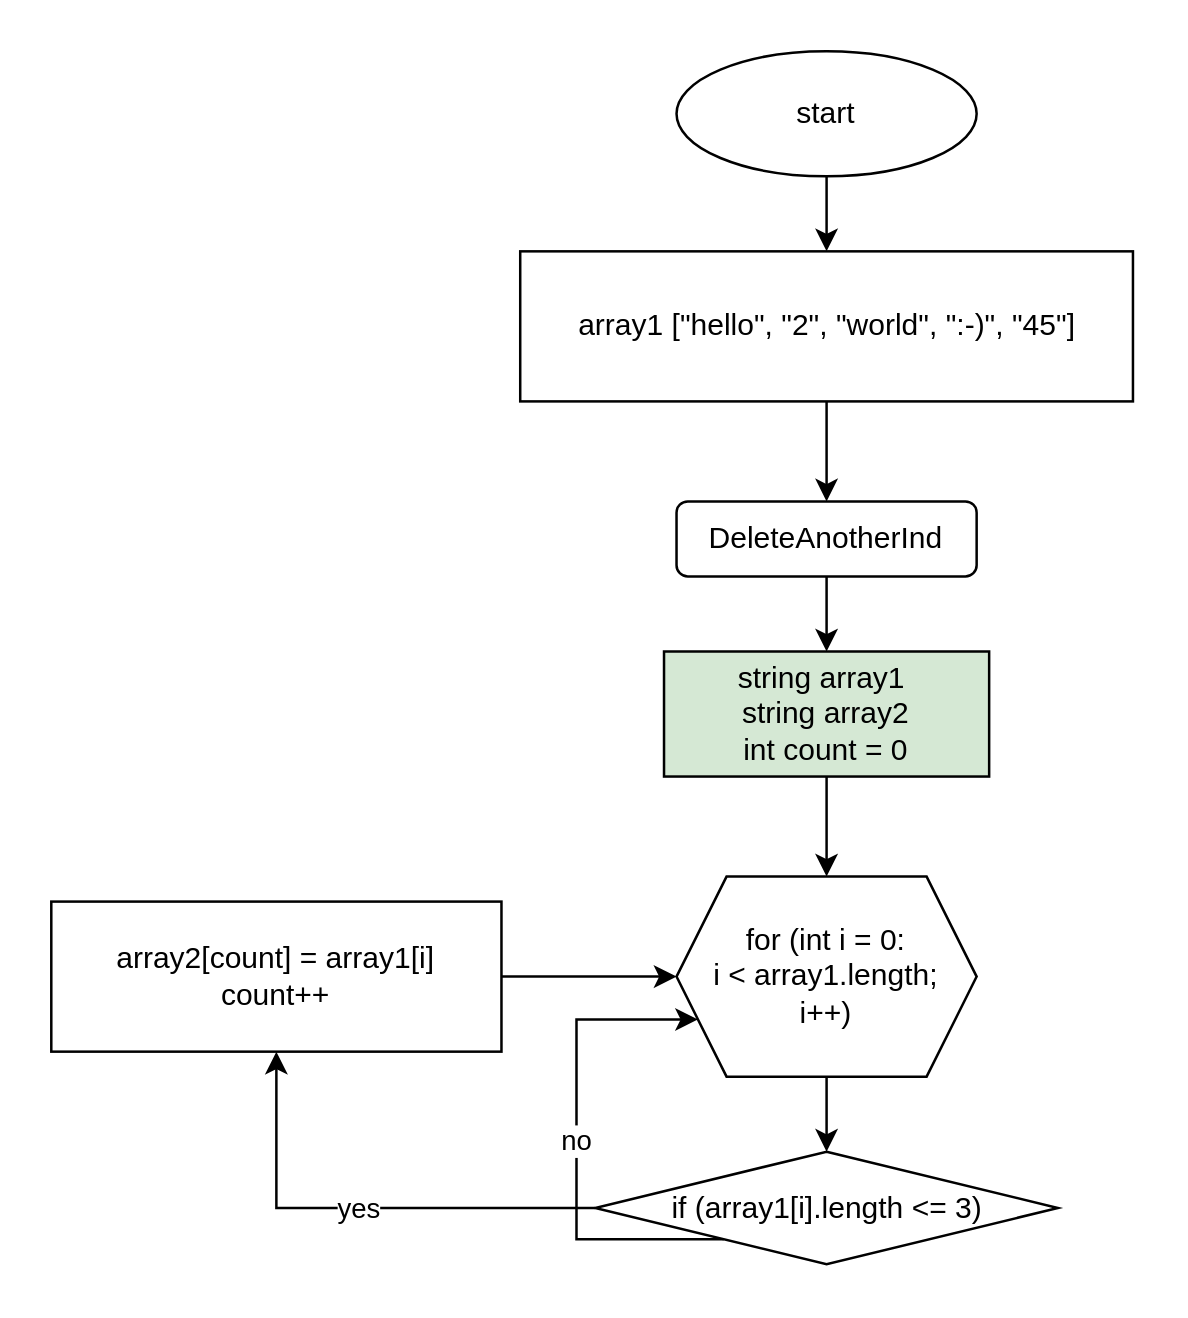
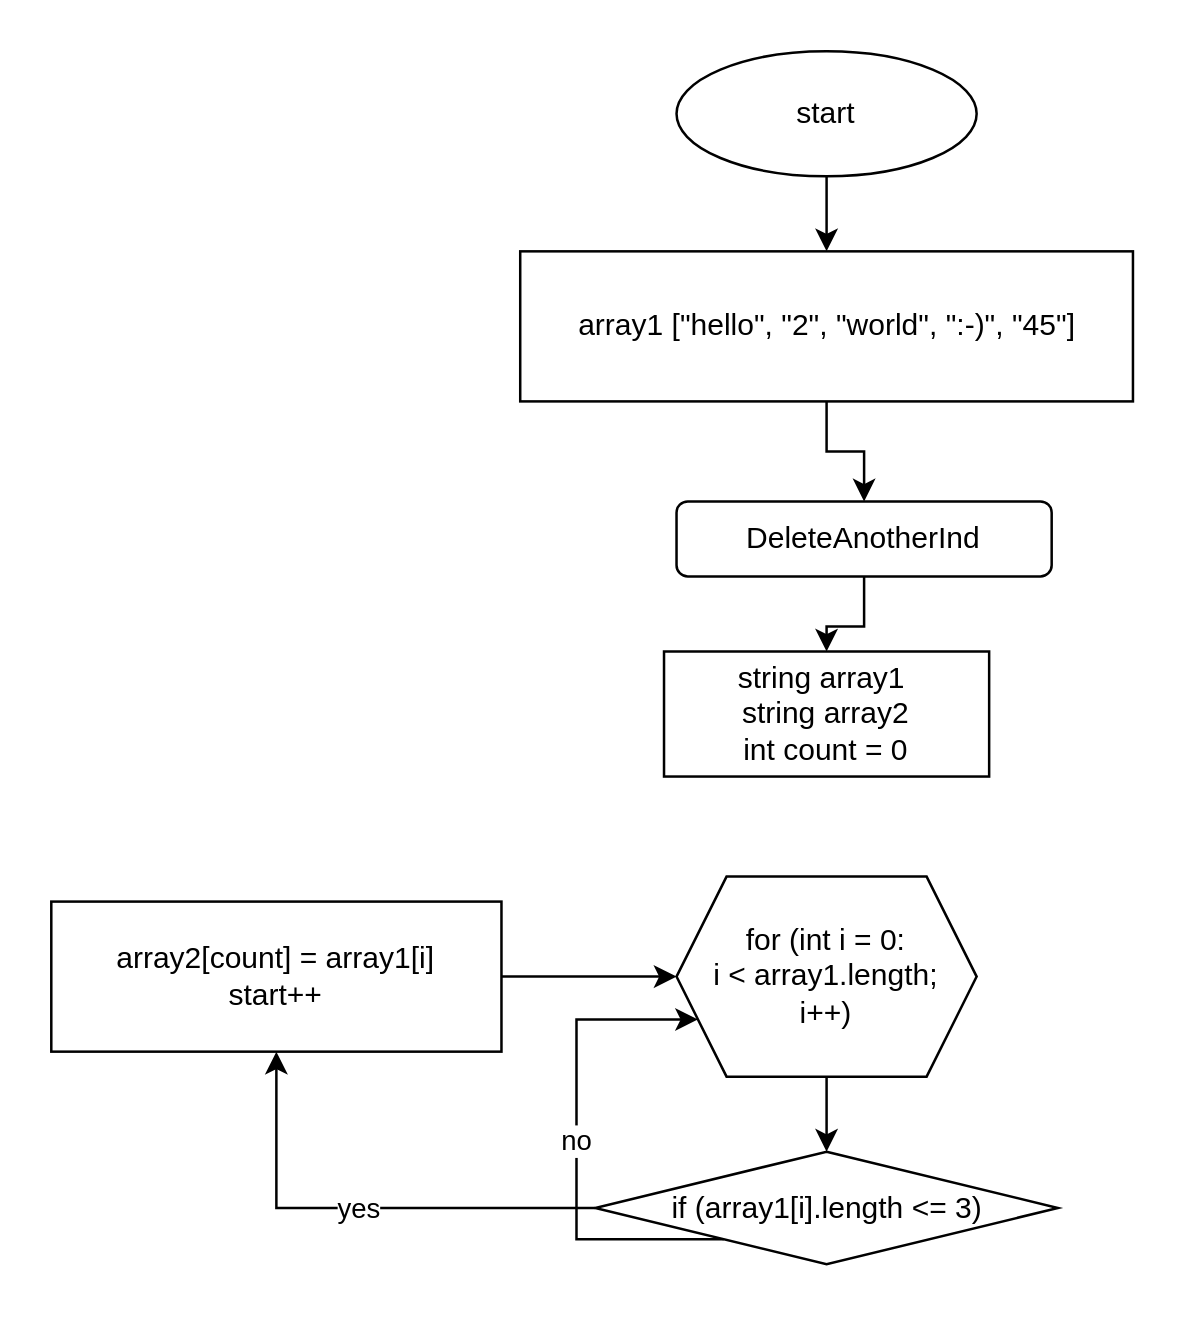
node "DeleteAnotherInd": size 300x75 -> 375x75
node "string array1 string array2 int count = 0": fillcolor #d5e8d4 -> #ffffff
edge "string array1 string array2 int count = 0" -> "for (int i = 0: i < array1.length; i++)": removed
node "array2[count] = array1[i] count++": label "array2[count] = array1[i] count++" -> "array2[count] = array1[i] start++"
